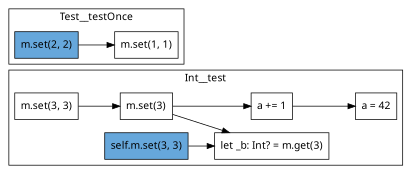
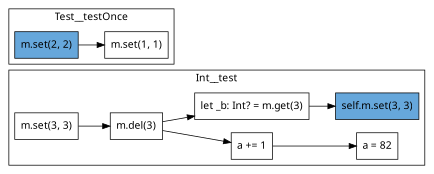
node "m.set(3)": label "m.set(3)" -> "m.del(3)"
node "a = 42": label "a = 42" -> "a = 82"
edge "self.m.set(3, 3)" -> "let _b: Int? = m.get(3)": reversed
